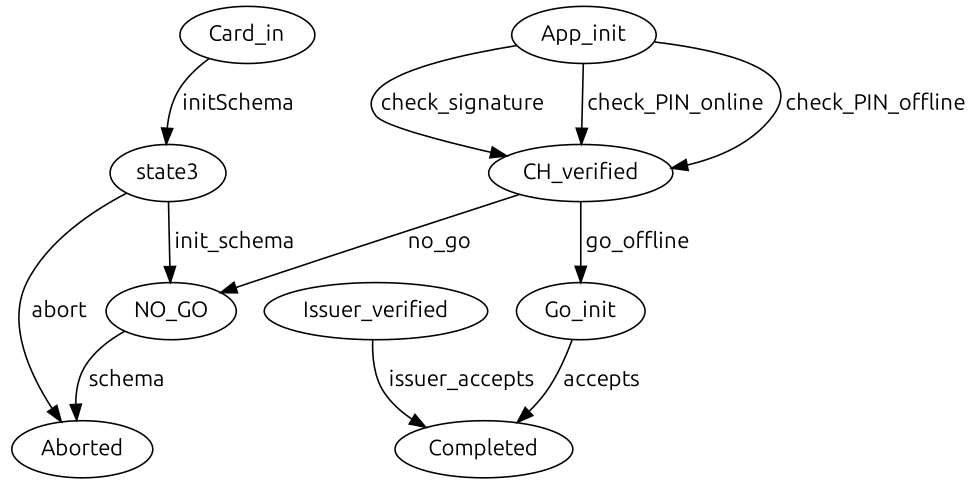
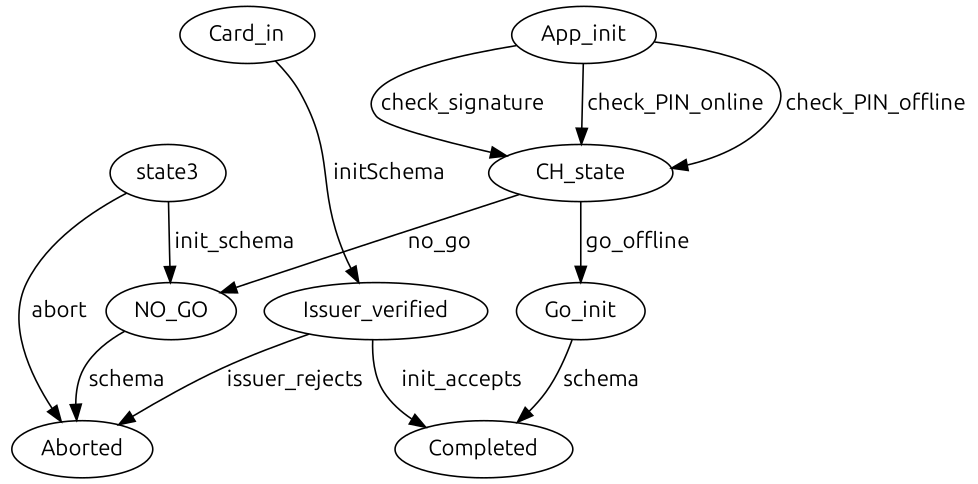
edge "Card_in" -> "state3": now "Card_in" -> "Issuer_verified"
node "CH_verified": label "CH_verified" -> "CH_state"
edge "Issuer_verified" -> "Aborted": added, label "issuer_rejects"
edge "Issuer_verified" -> "Completed": label " issuer_accepts " -> " init_accepts "
edge "Go_init" -> "Completed": label " accepts " -> " schema "
